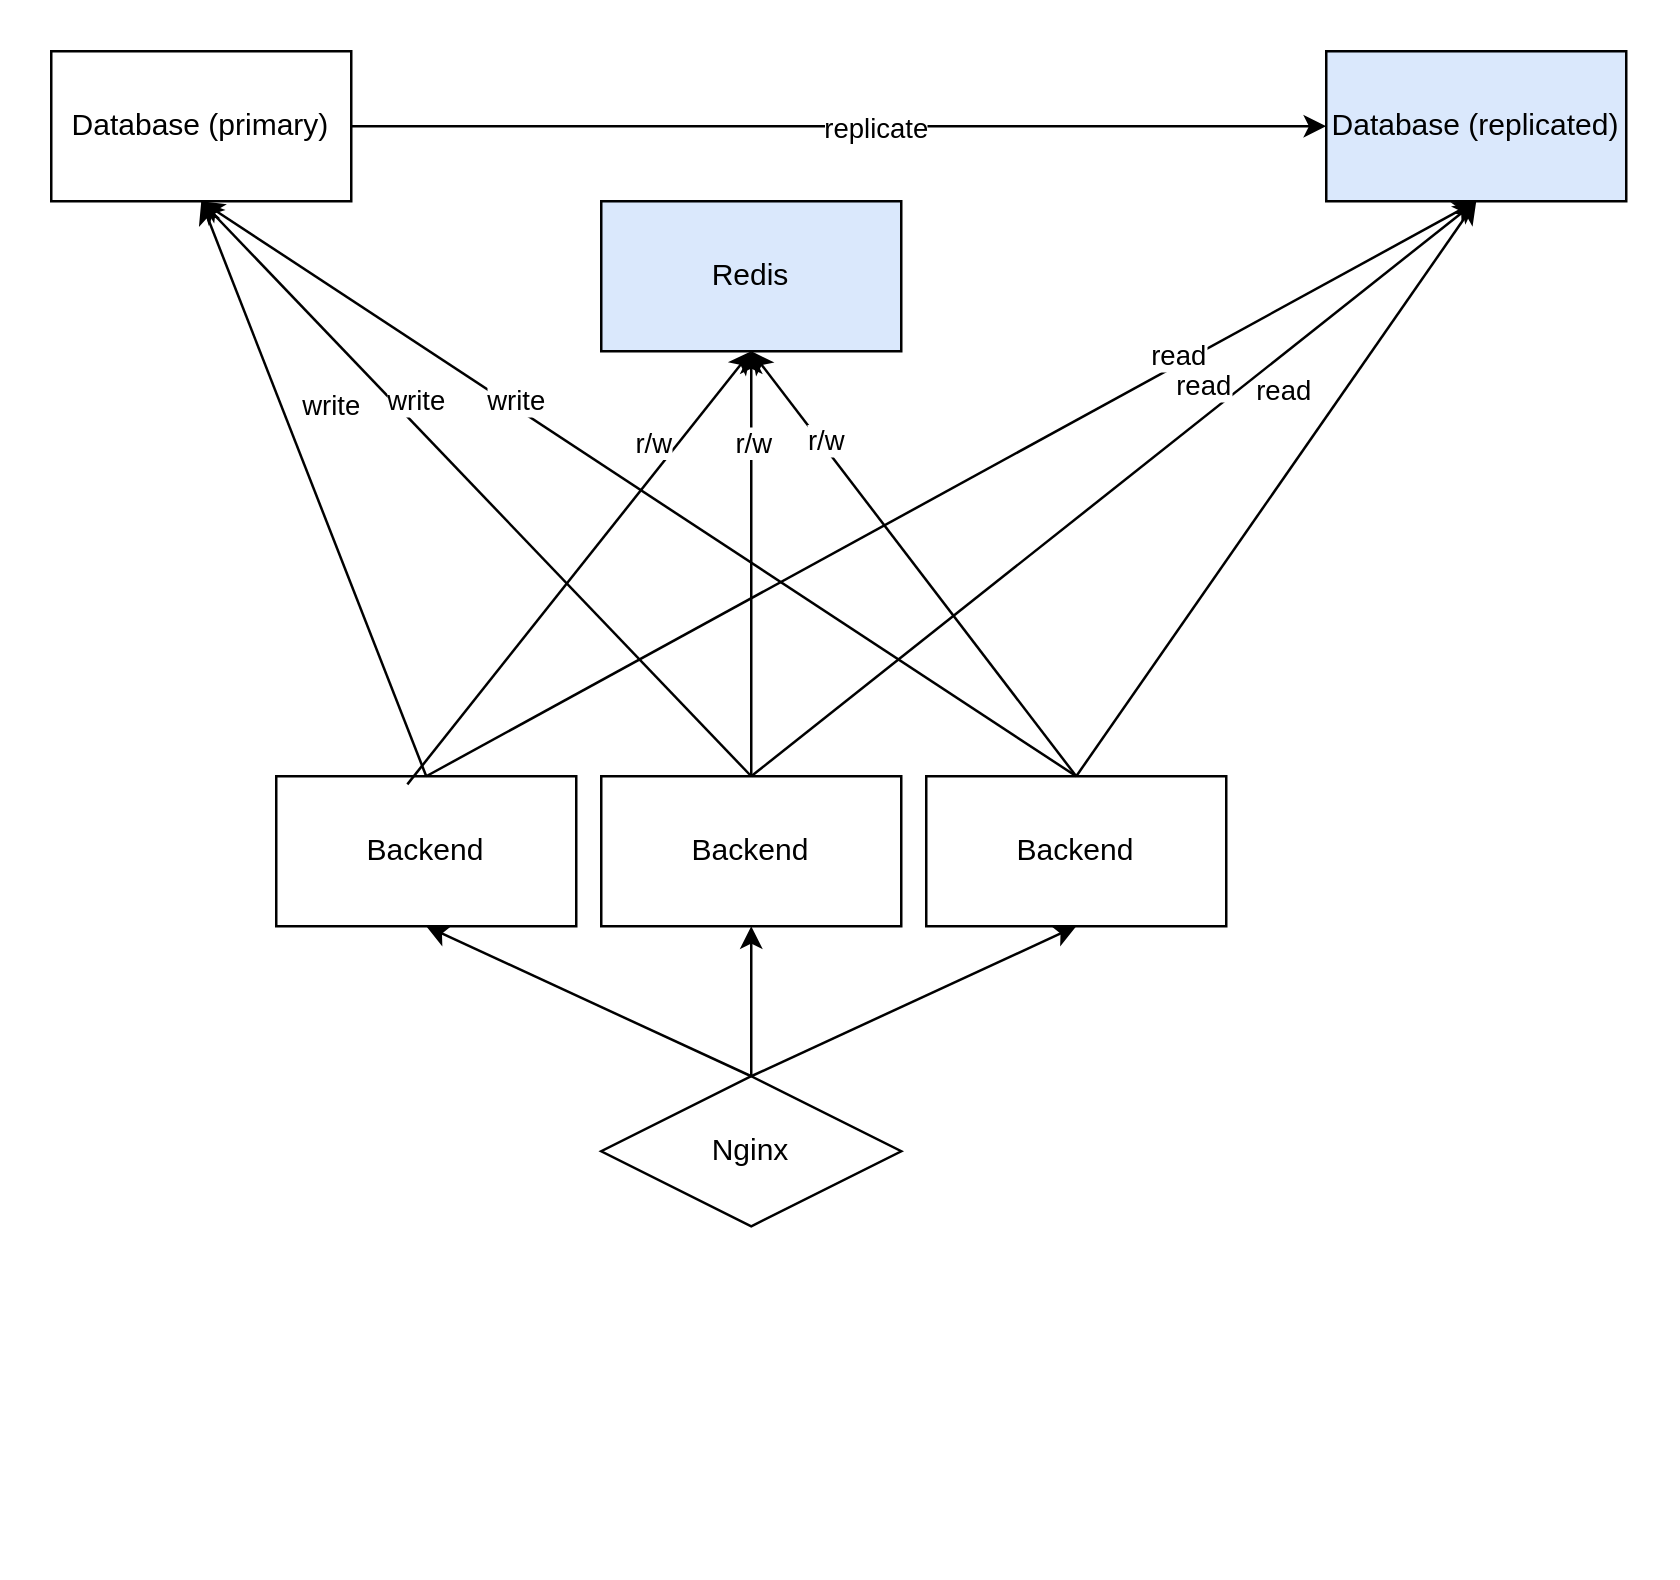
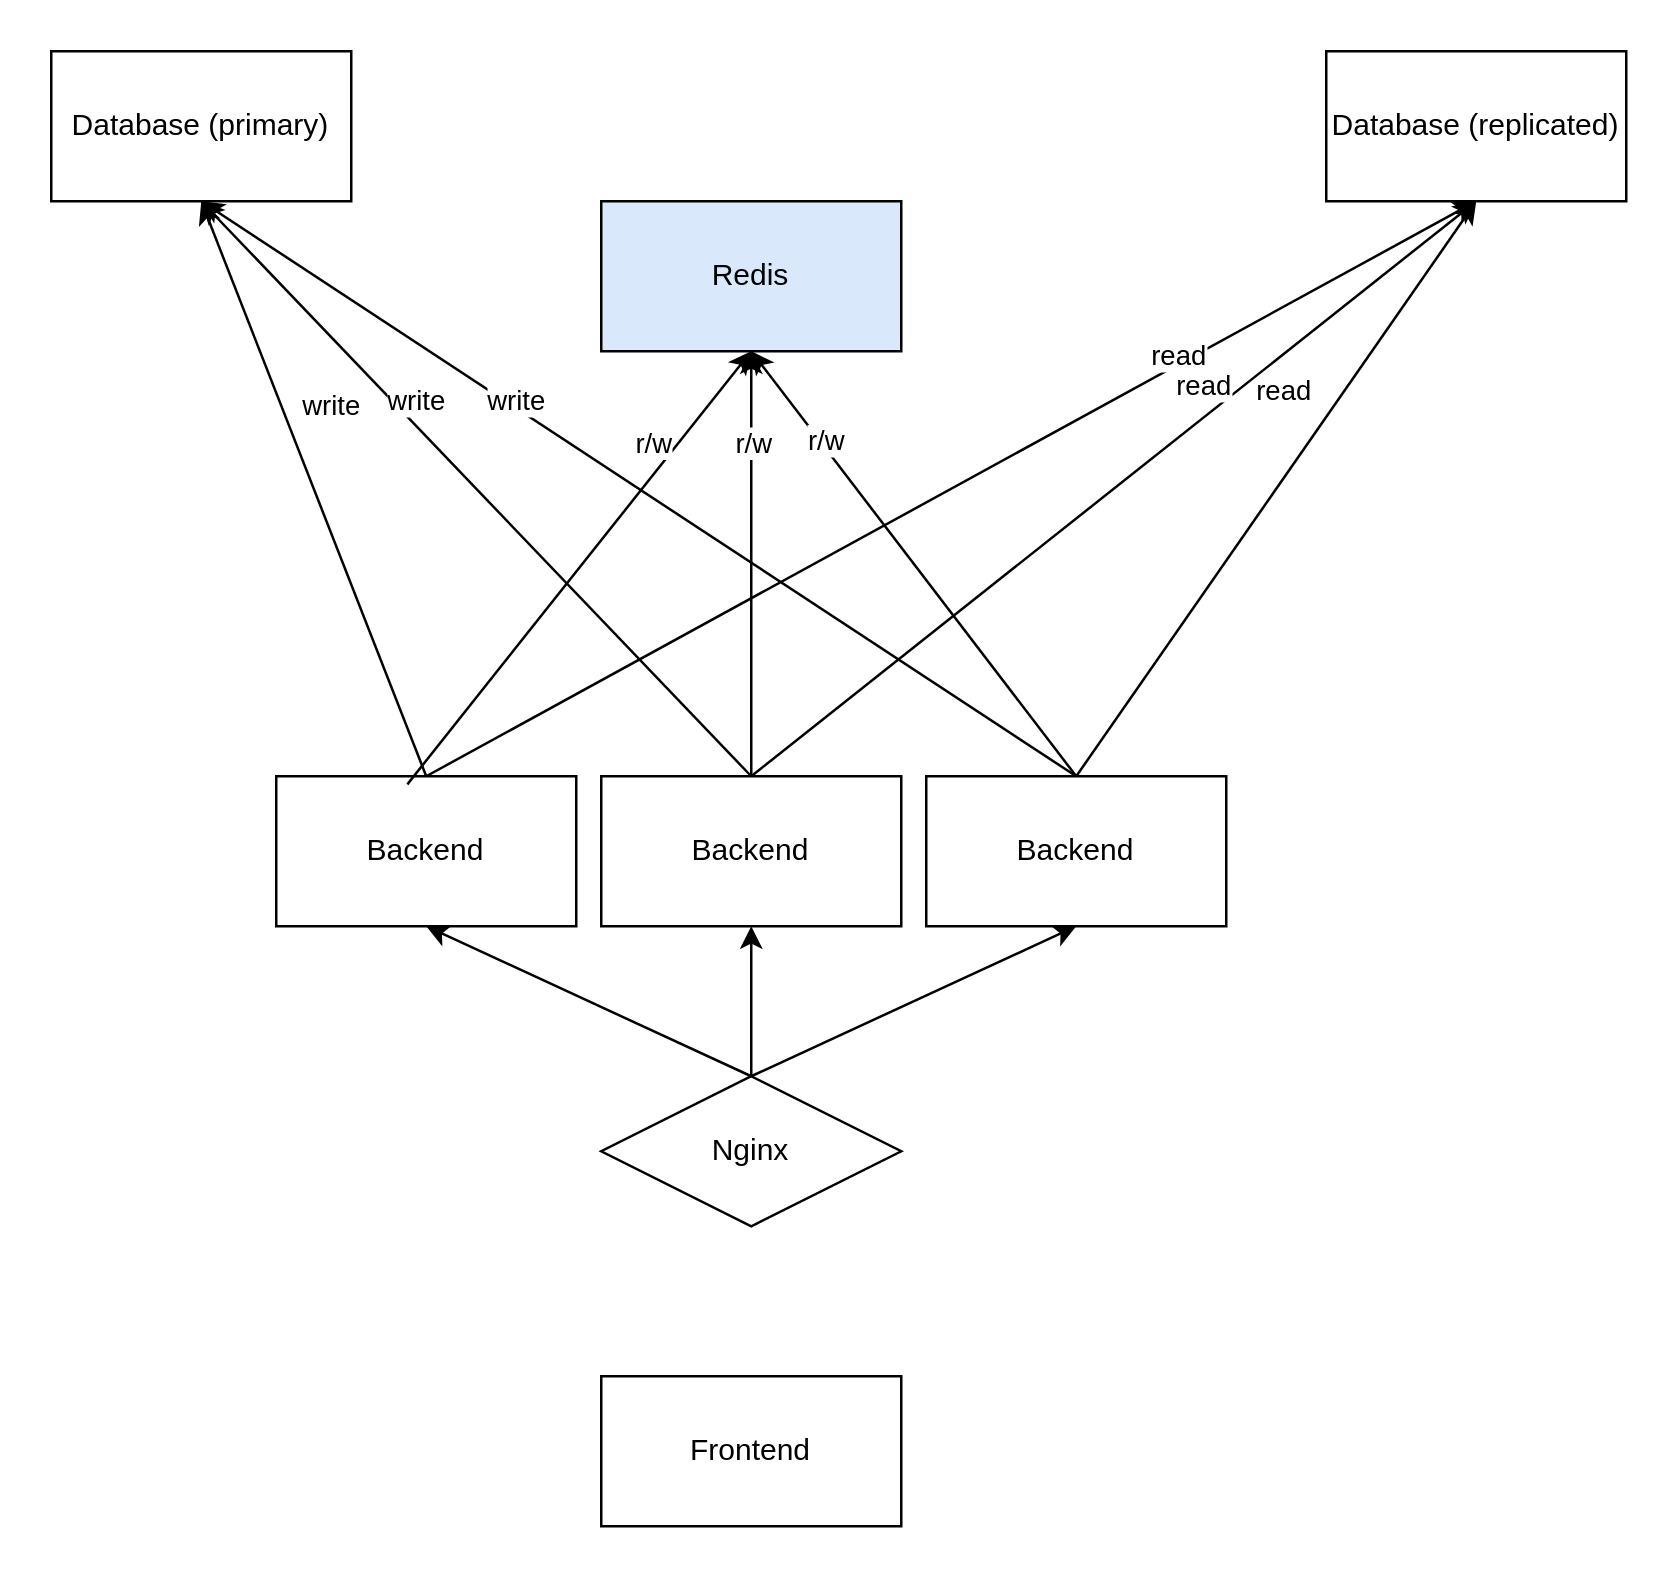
edge "Database (primary)" -> "Database (replicated)": removed, label "replicate"
node "Database (replicated)": fillcolor #dae8fc -> #ffffff
node "Frontend": added
